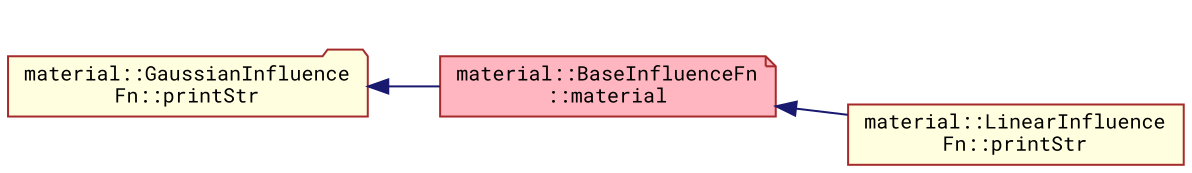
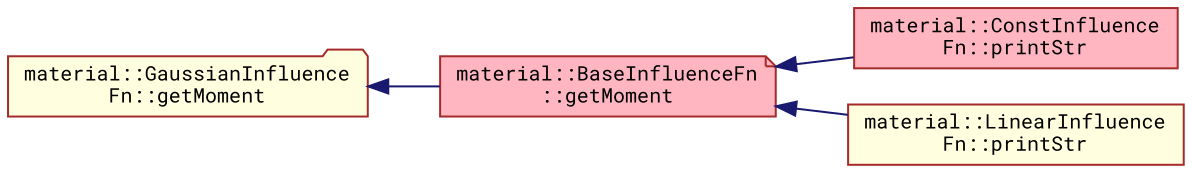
node "material::ConstInfluence Fn::printStr": added
node "material::GaussianInfluence Fn::printStr": label "material::GaussianInfluence Fn::printStr" -> "material::GaussianInfluence Fn::getMoment"
node "material::BaseInfluenceFn ::material": label "material::BaseInfluenceFn ::material" -> "material::BaseInfluenceFn ::getMoment"
